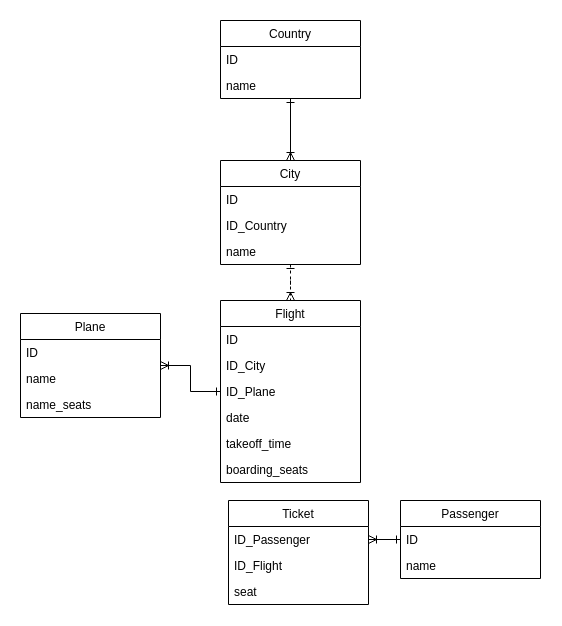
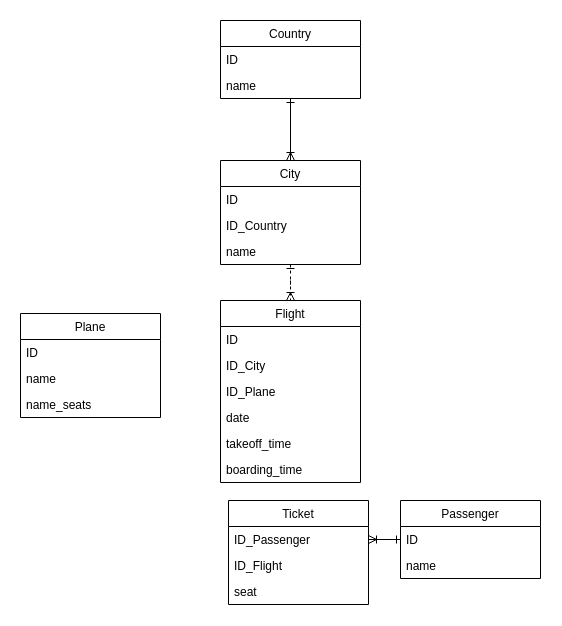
edge "Plane" -- "ID_Plane": removed
node "boarding_seats": label "boarding_seats" -> "boarding_time"
